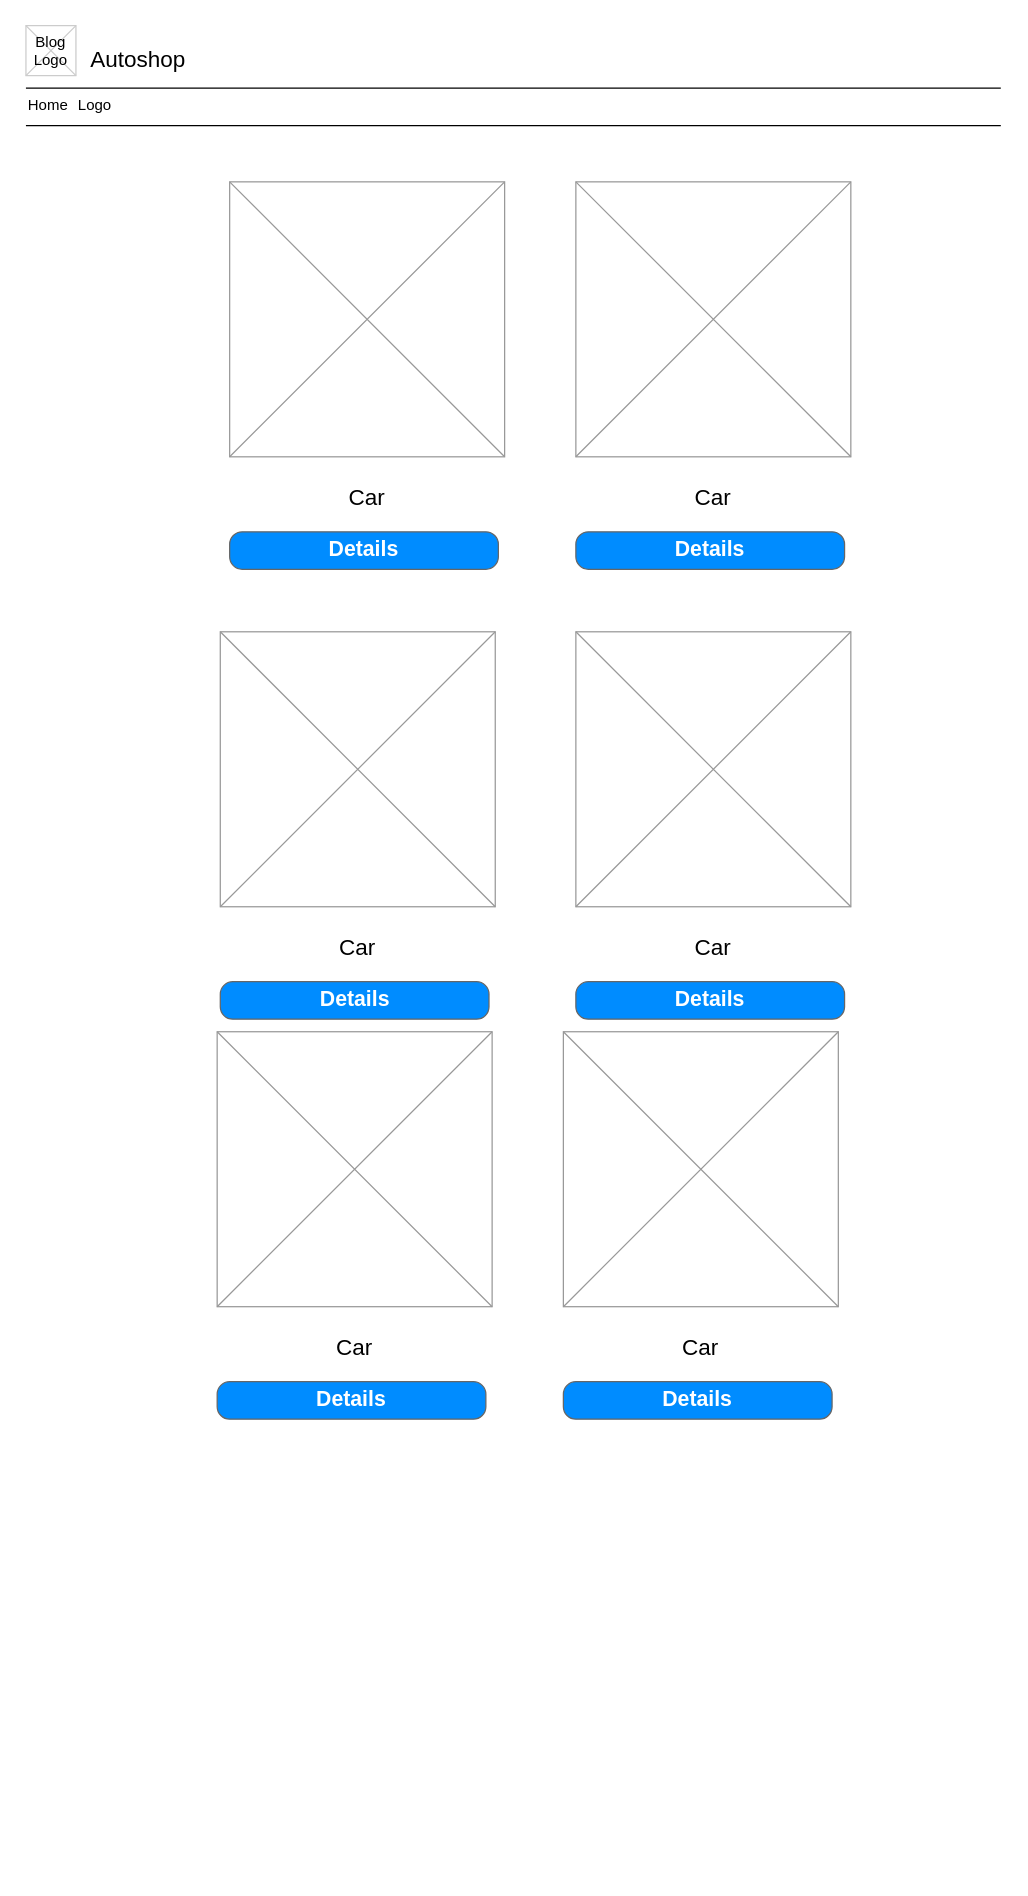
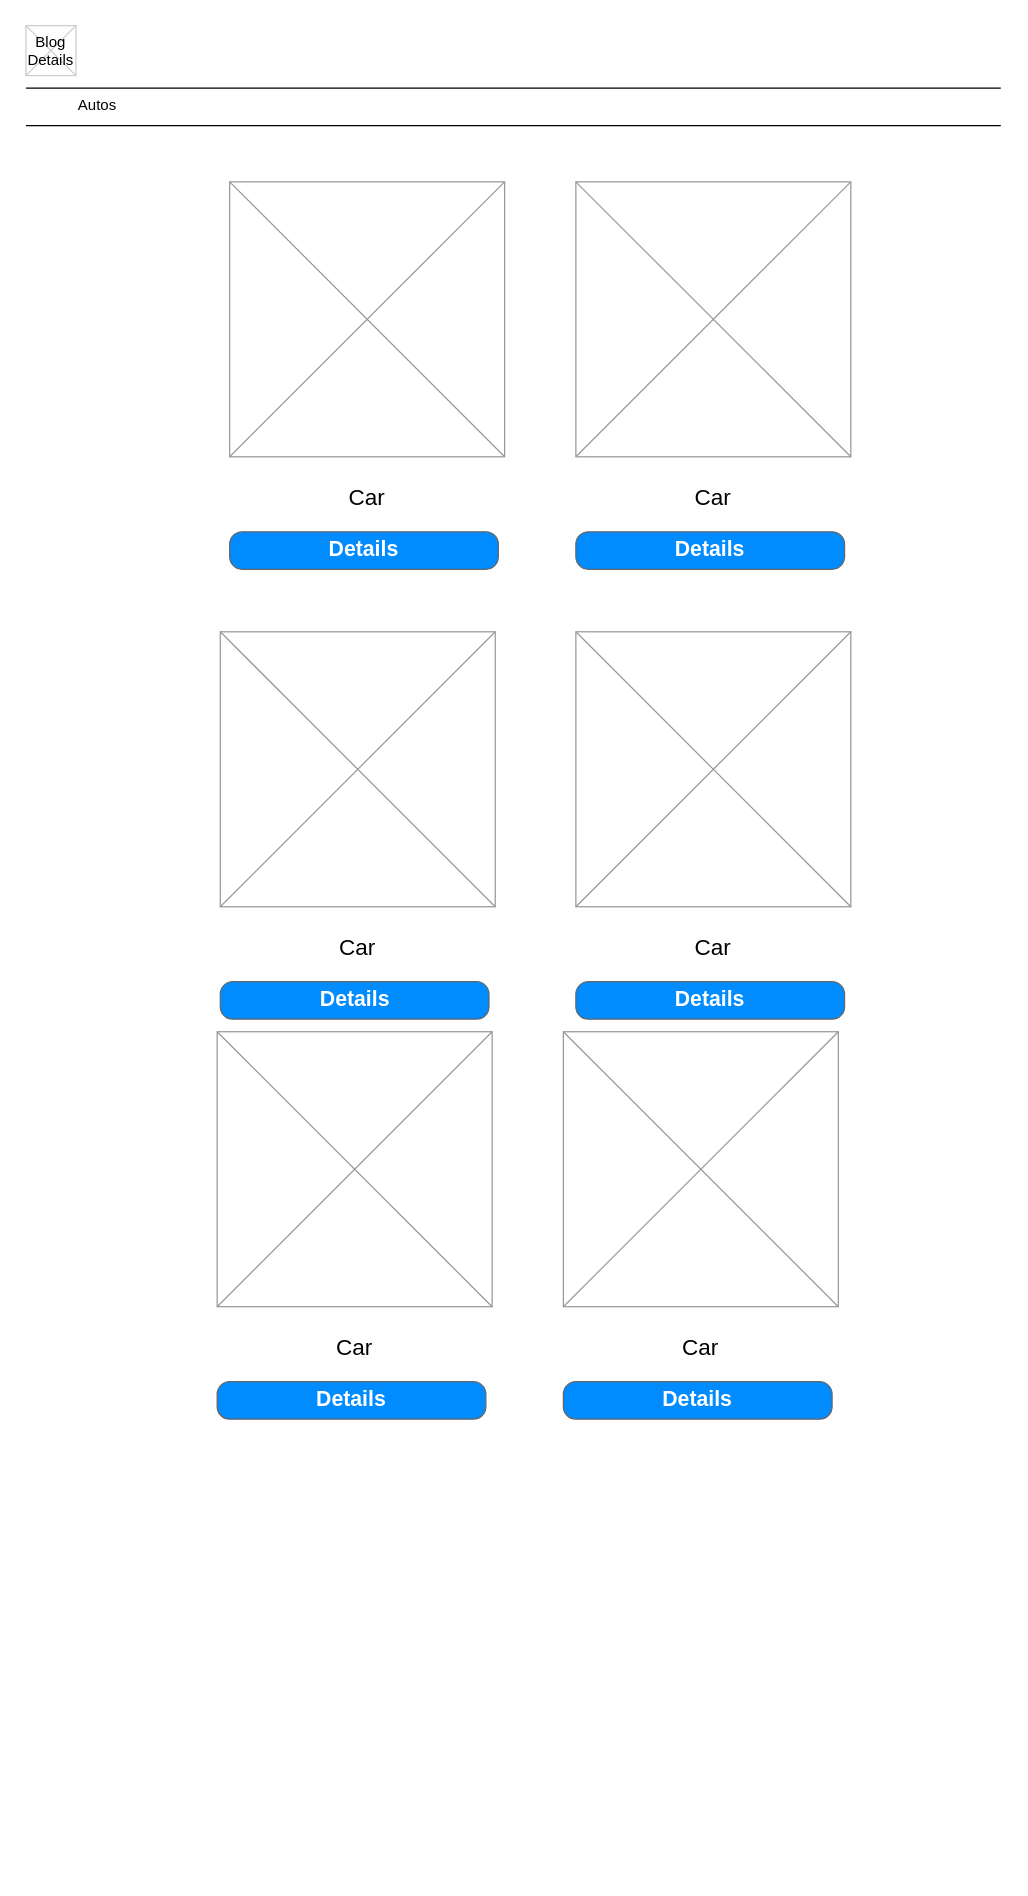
node "Blog Logo": label "Blog Logo" -> "Blog Details"
node "Autoshop": removed
node "Logo": label "Logo" -> "Autos"
node "Home": removed
